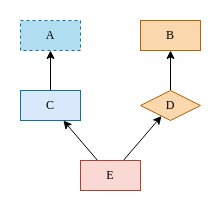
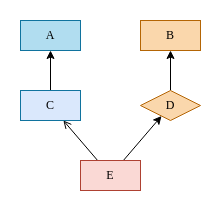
node "A": style dashed -> solid
edge "E" -> "C": arrowhead classic -> open
